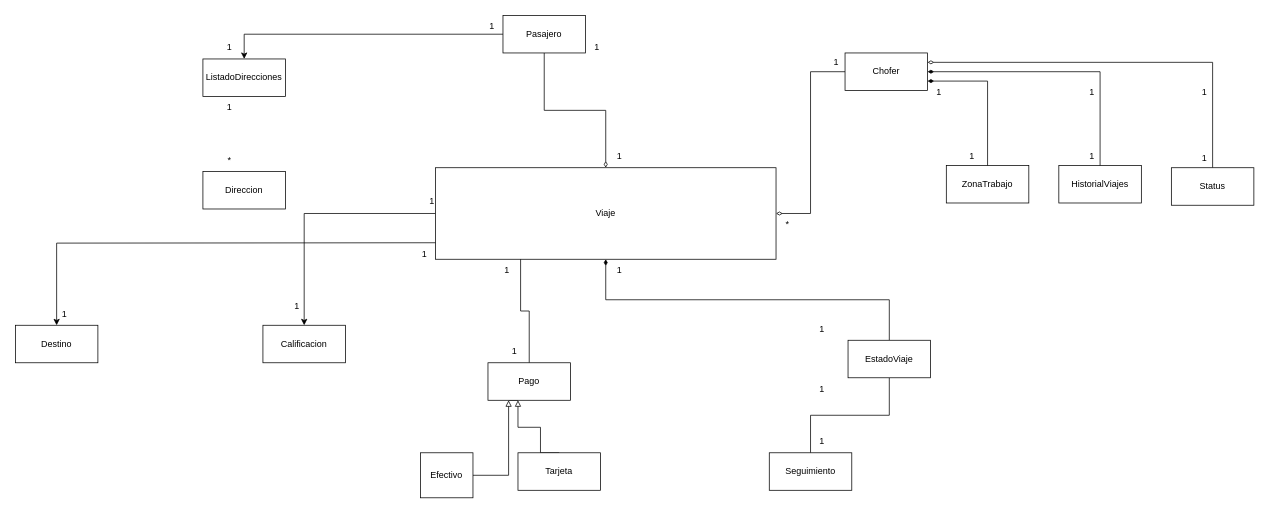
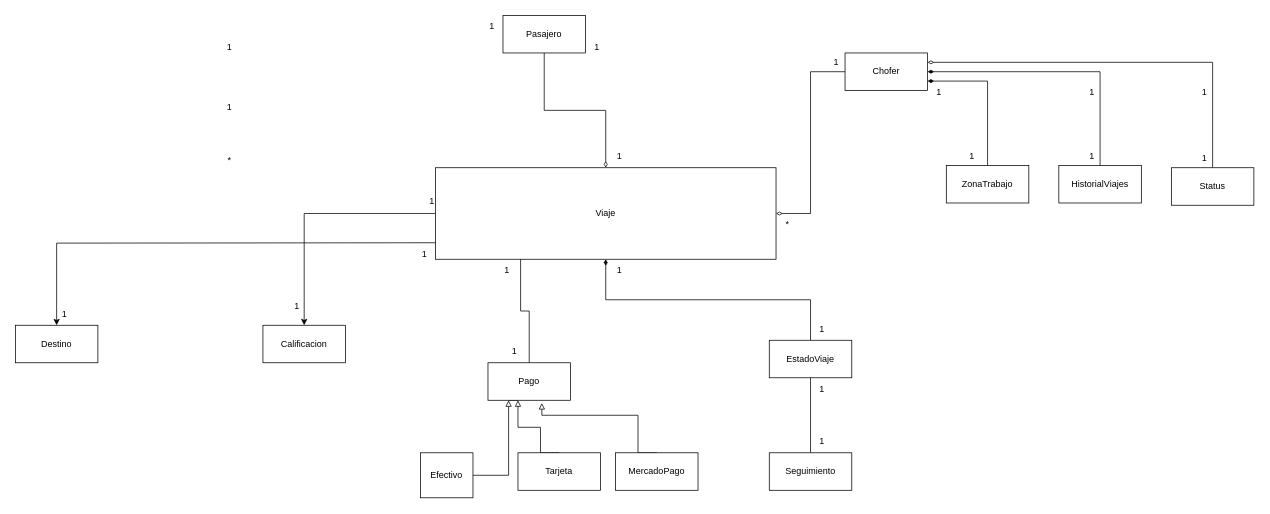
edge "Pasajero" -> "ListadoDirecciones": removed
node "ListadoDirecciones": removed
node "Direccion": removed
node "EstadoViaje": moved (889, 359) -> (810, 359)
edge "MercadoPago" -> "Pago": added
node "MercadoPago": added
